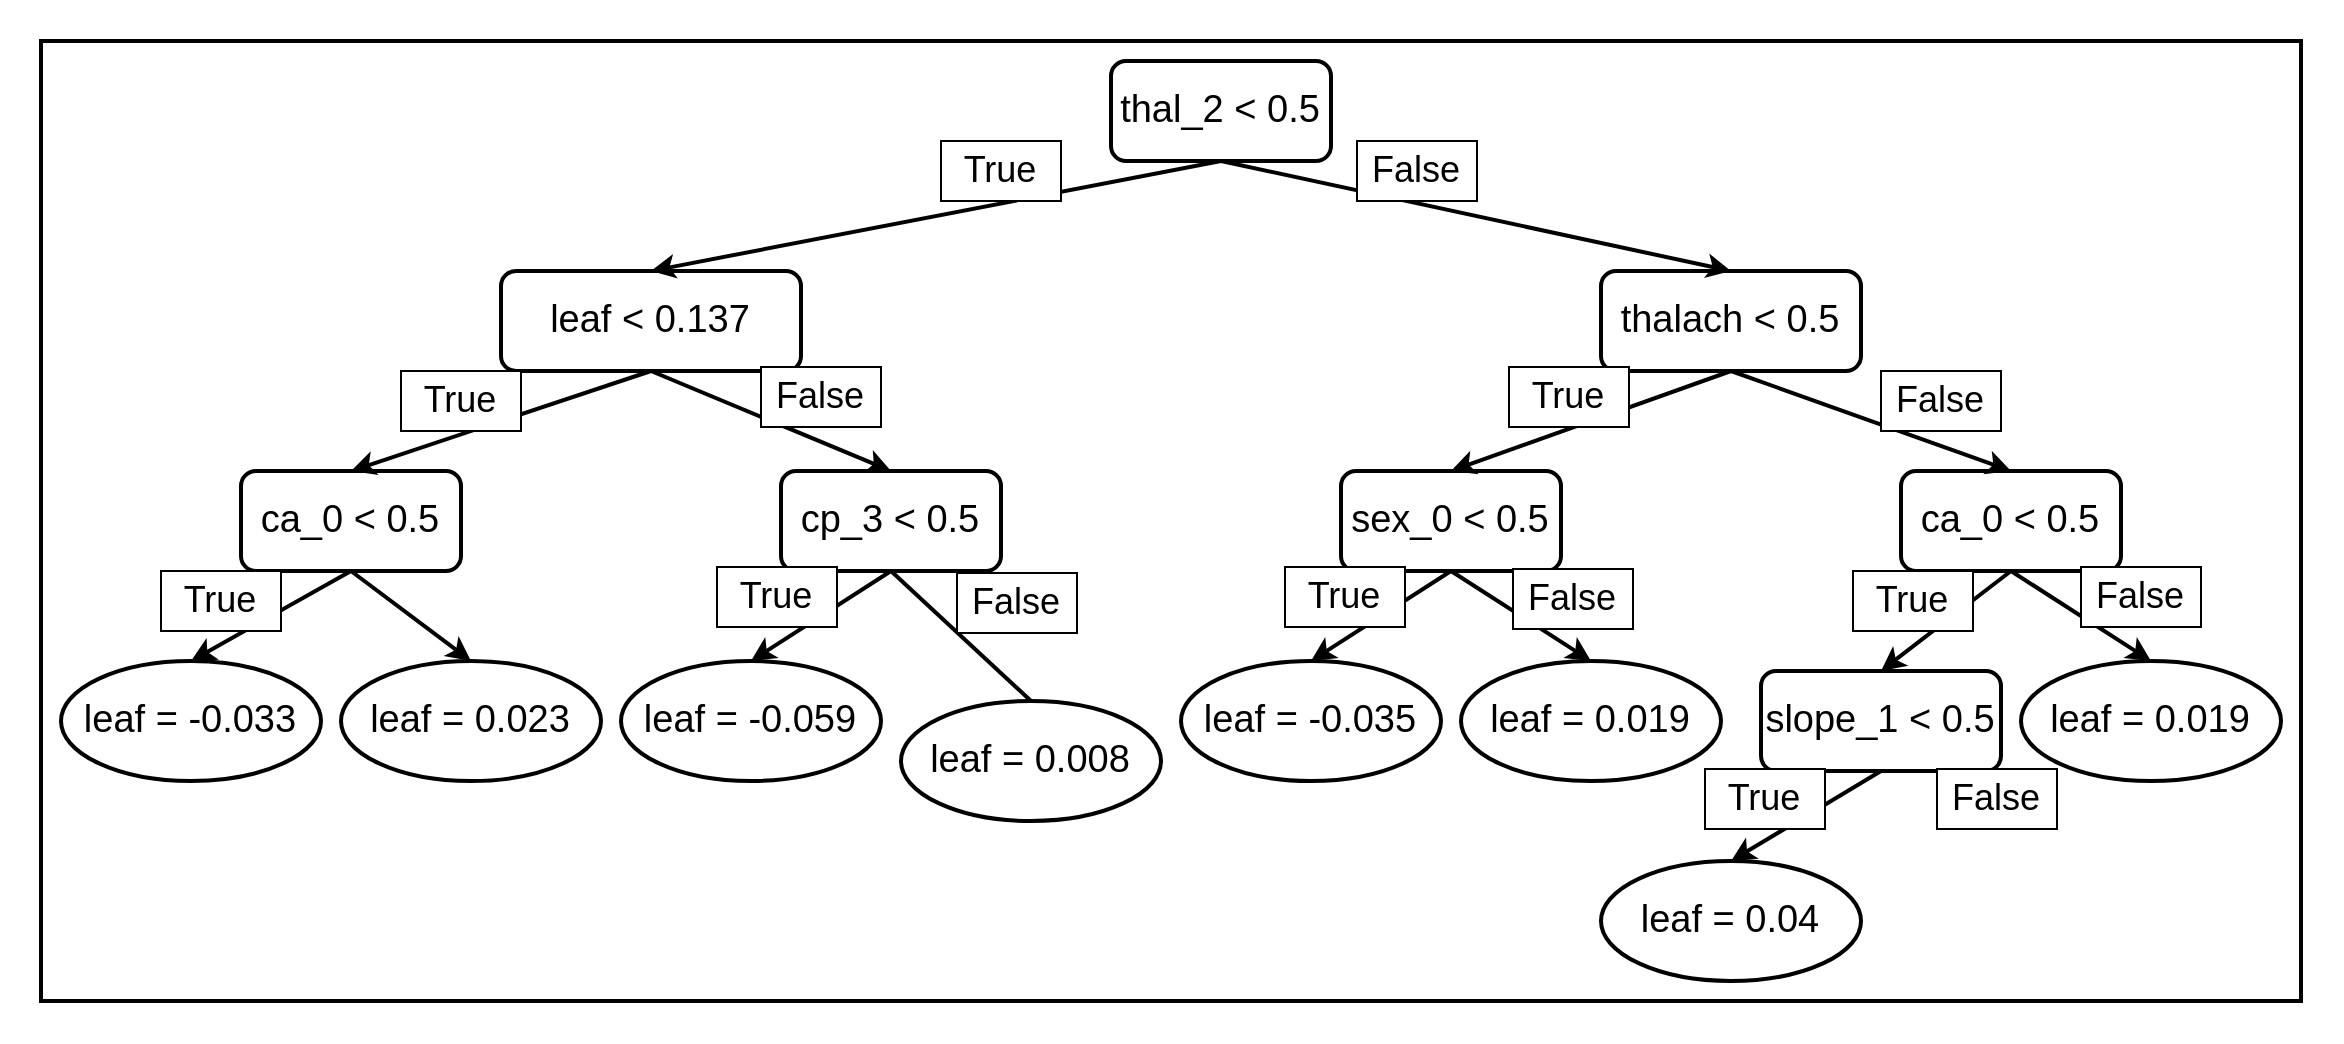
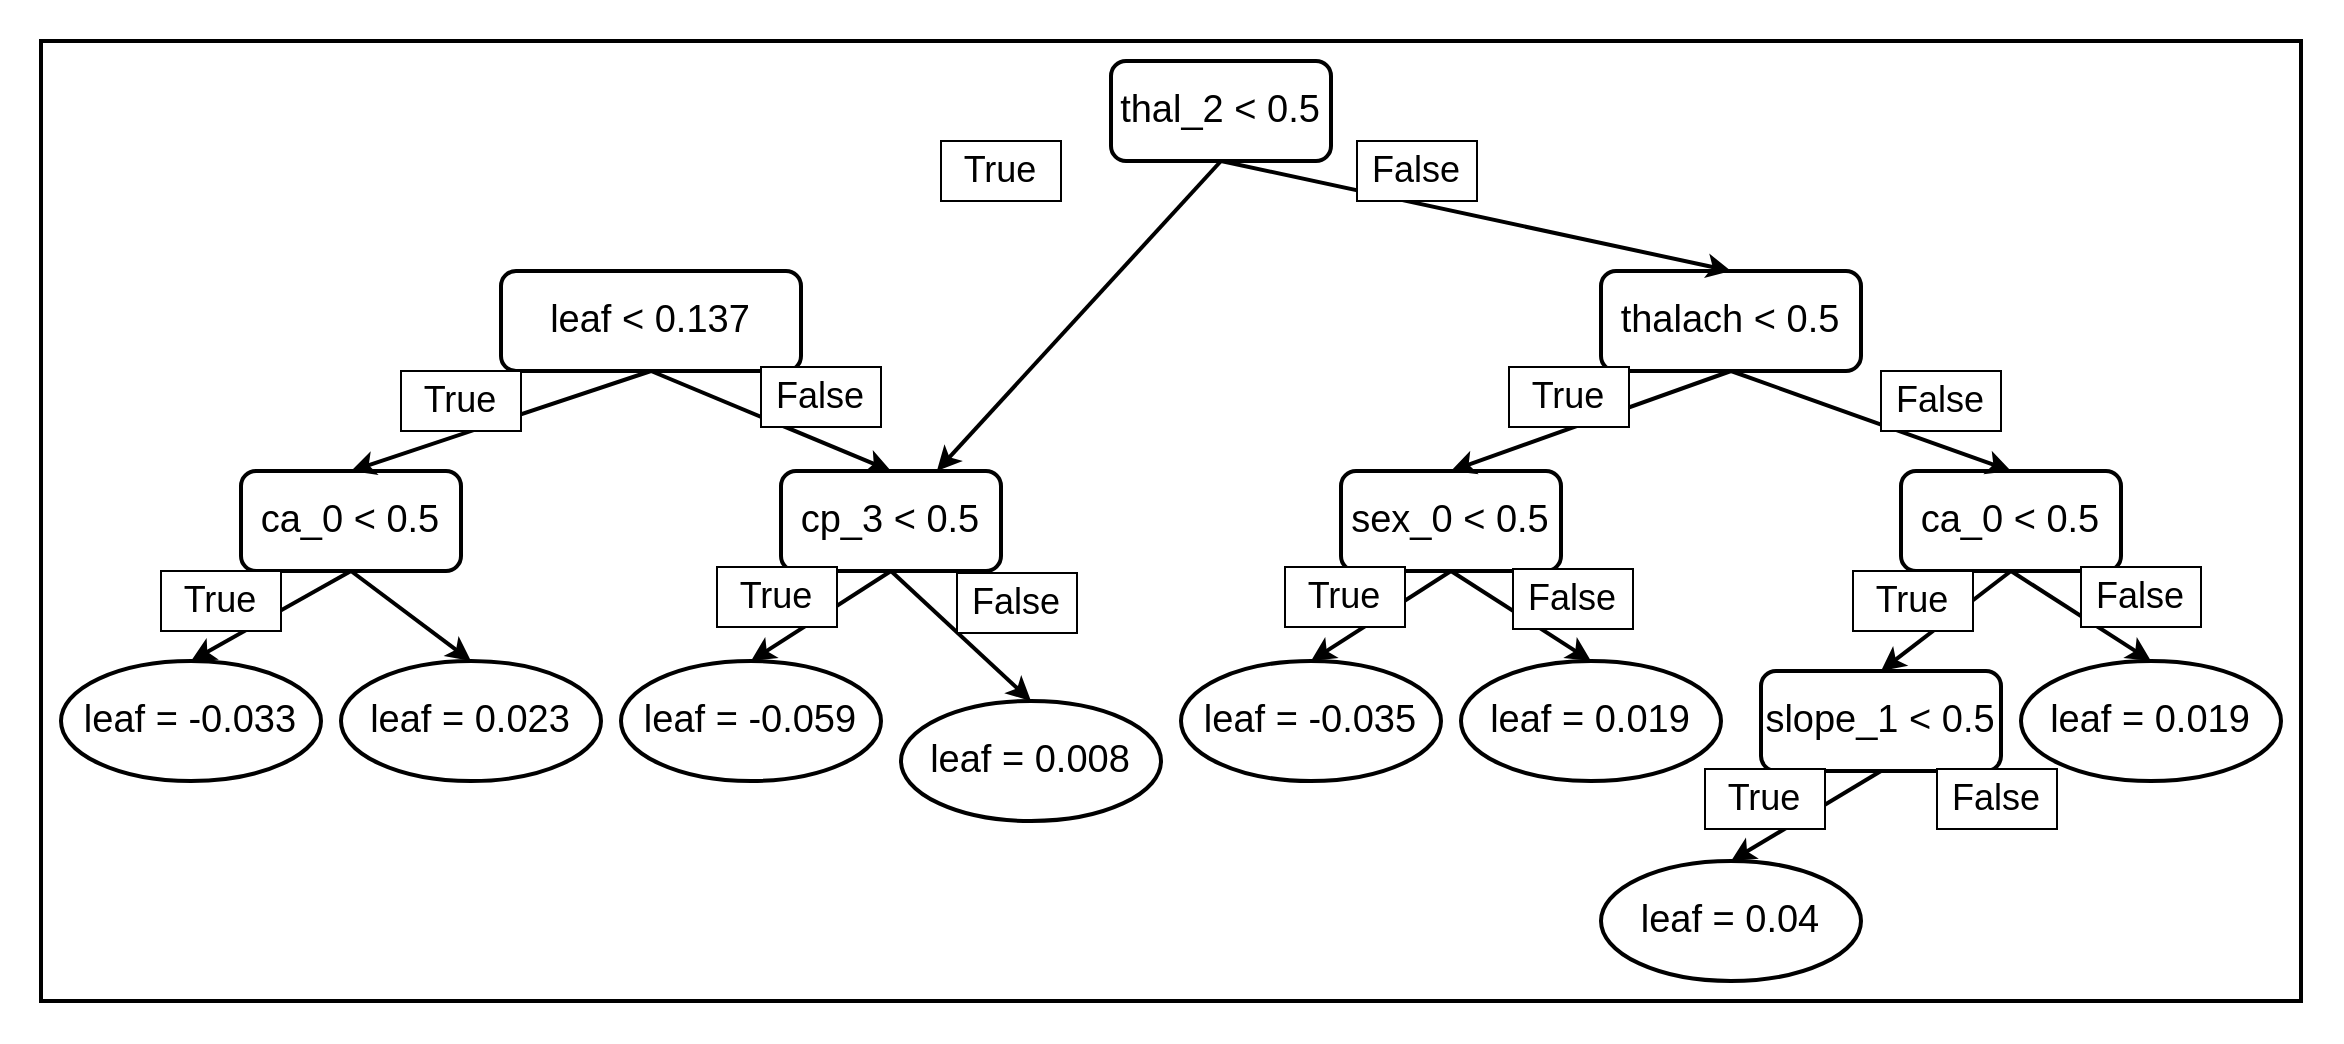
edge "thal_2 < 0.5" -> "leaf < 0.137": now "thal_2 < 0.5" -> "cp_3 < 0.5"
edge "cp_3 < 0.5" -- "leaf = 0.008": arrowhead none -> classic
